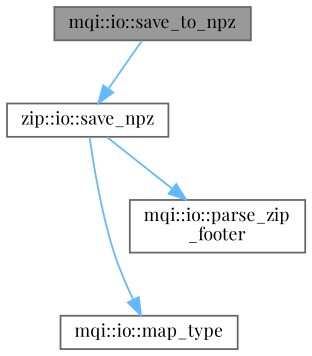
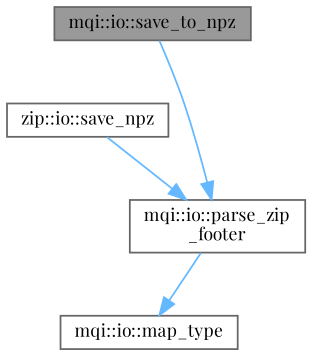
edge "mqi::io::save_to_npz" -> "zip::io::save_npz": now "mqi::io::save_to_npz" -> "mqi::io::parse_zip _footer"
edge "zip::io::save_npz" -> "mqi::io::map_type": now "mqi::io::parse_zip _footer" -> "mqi::io::map_type"
